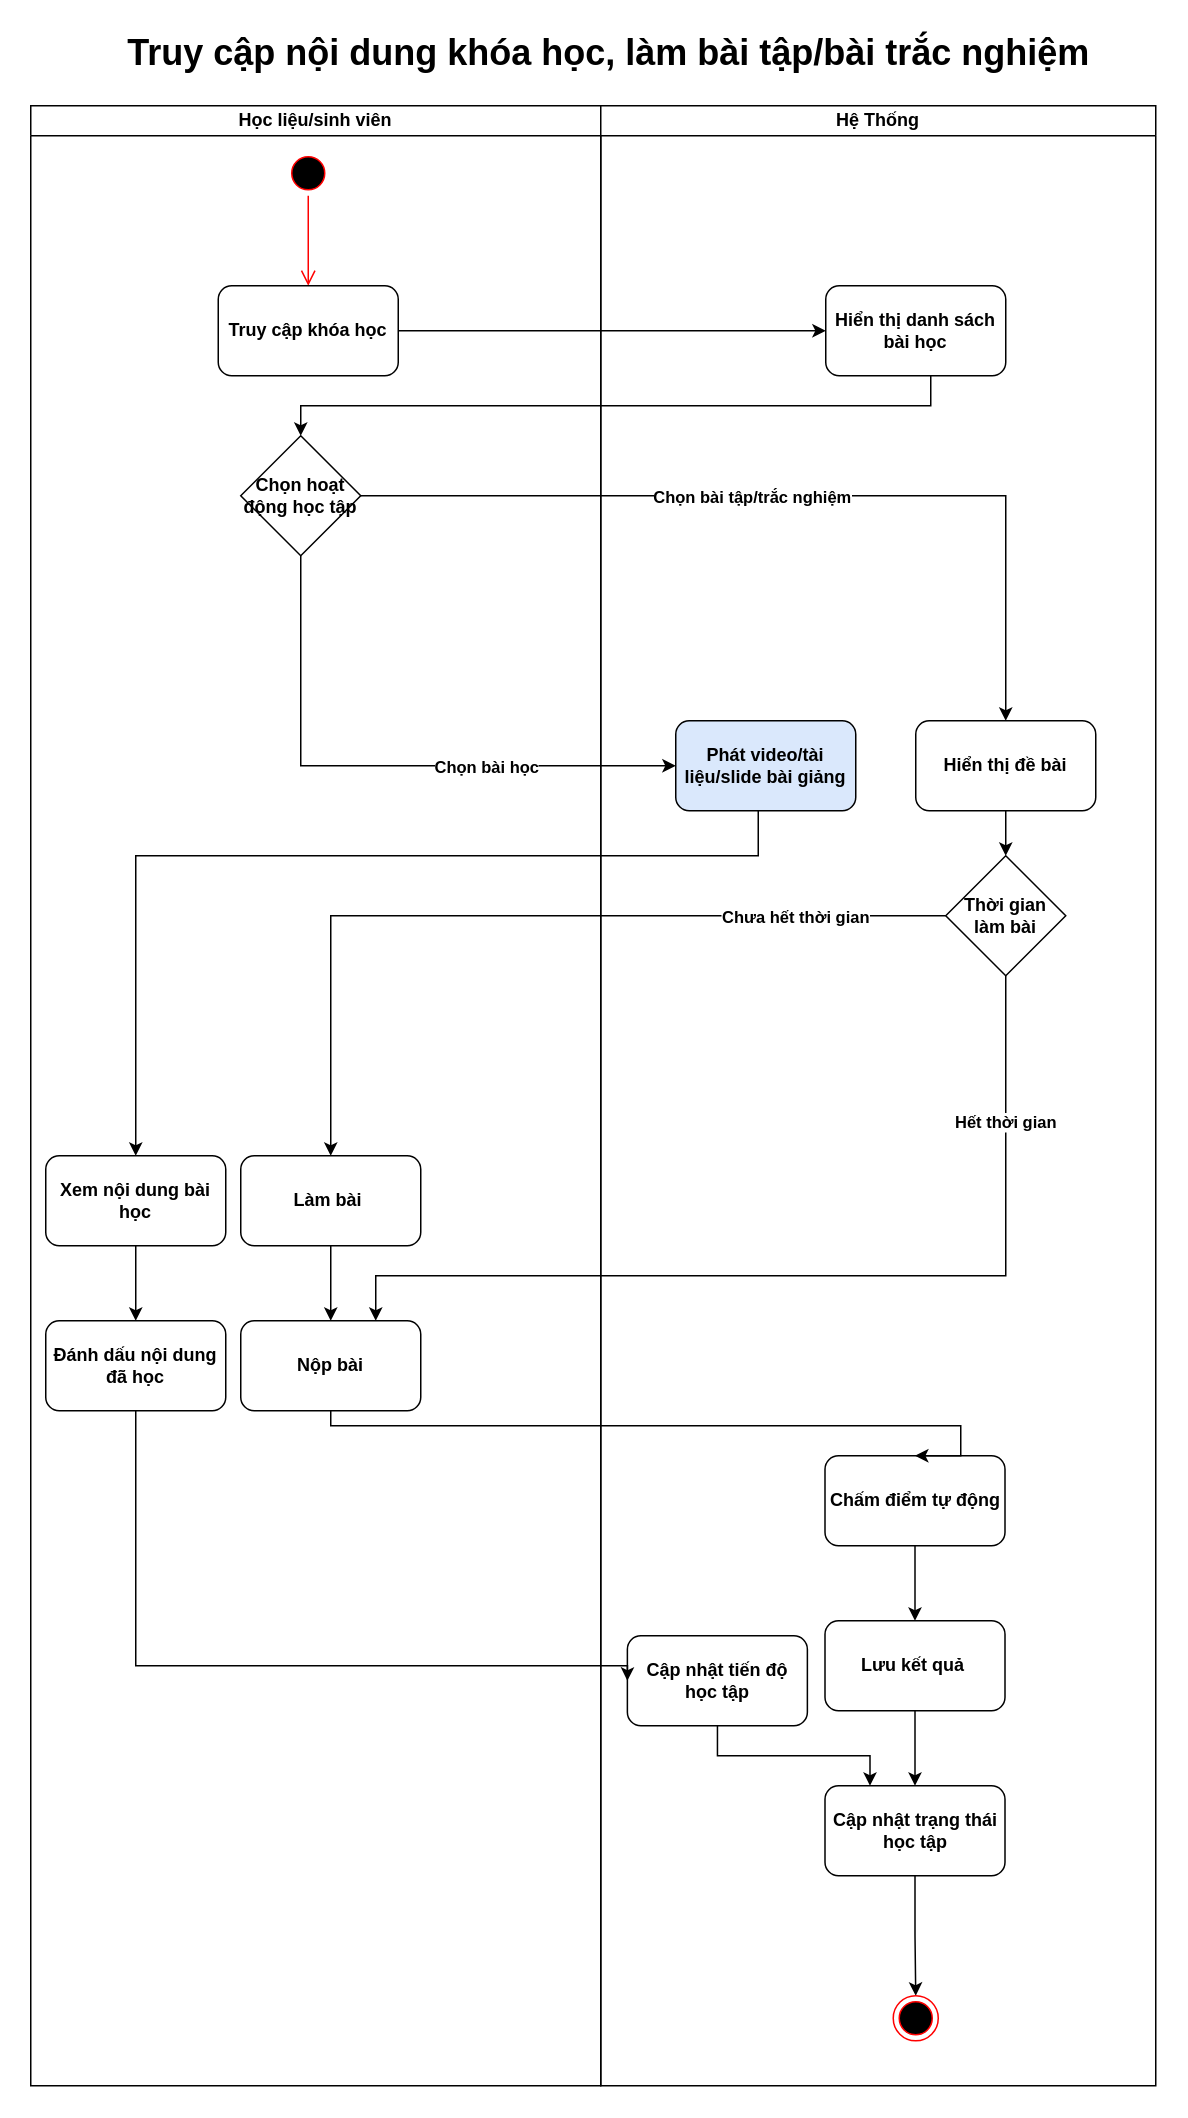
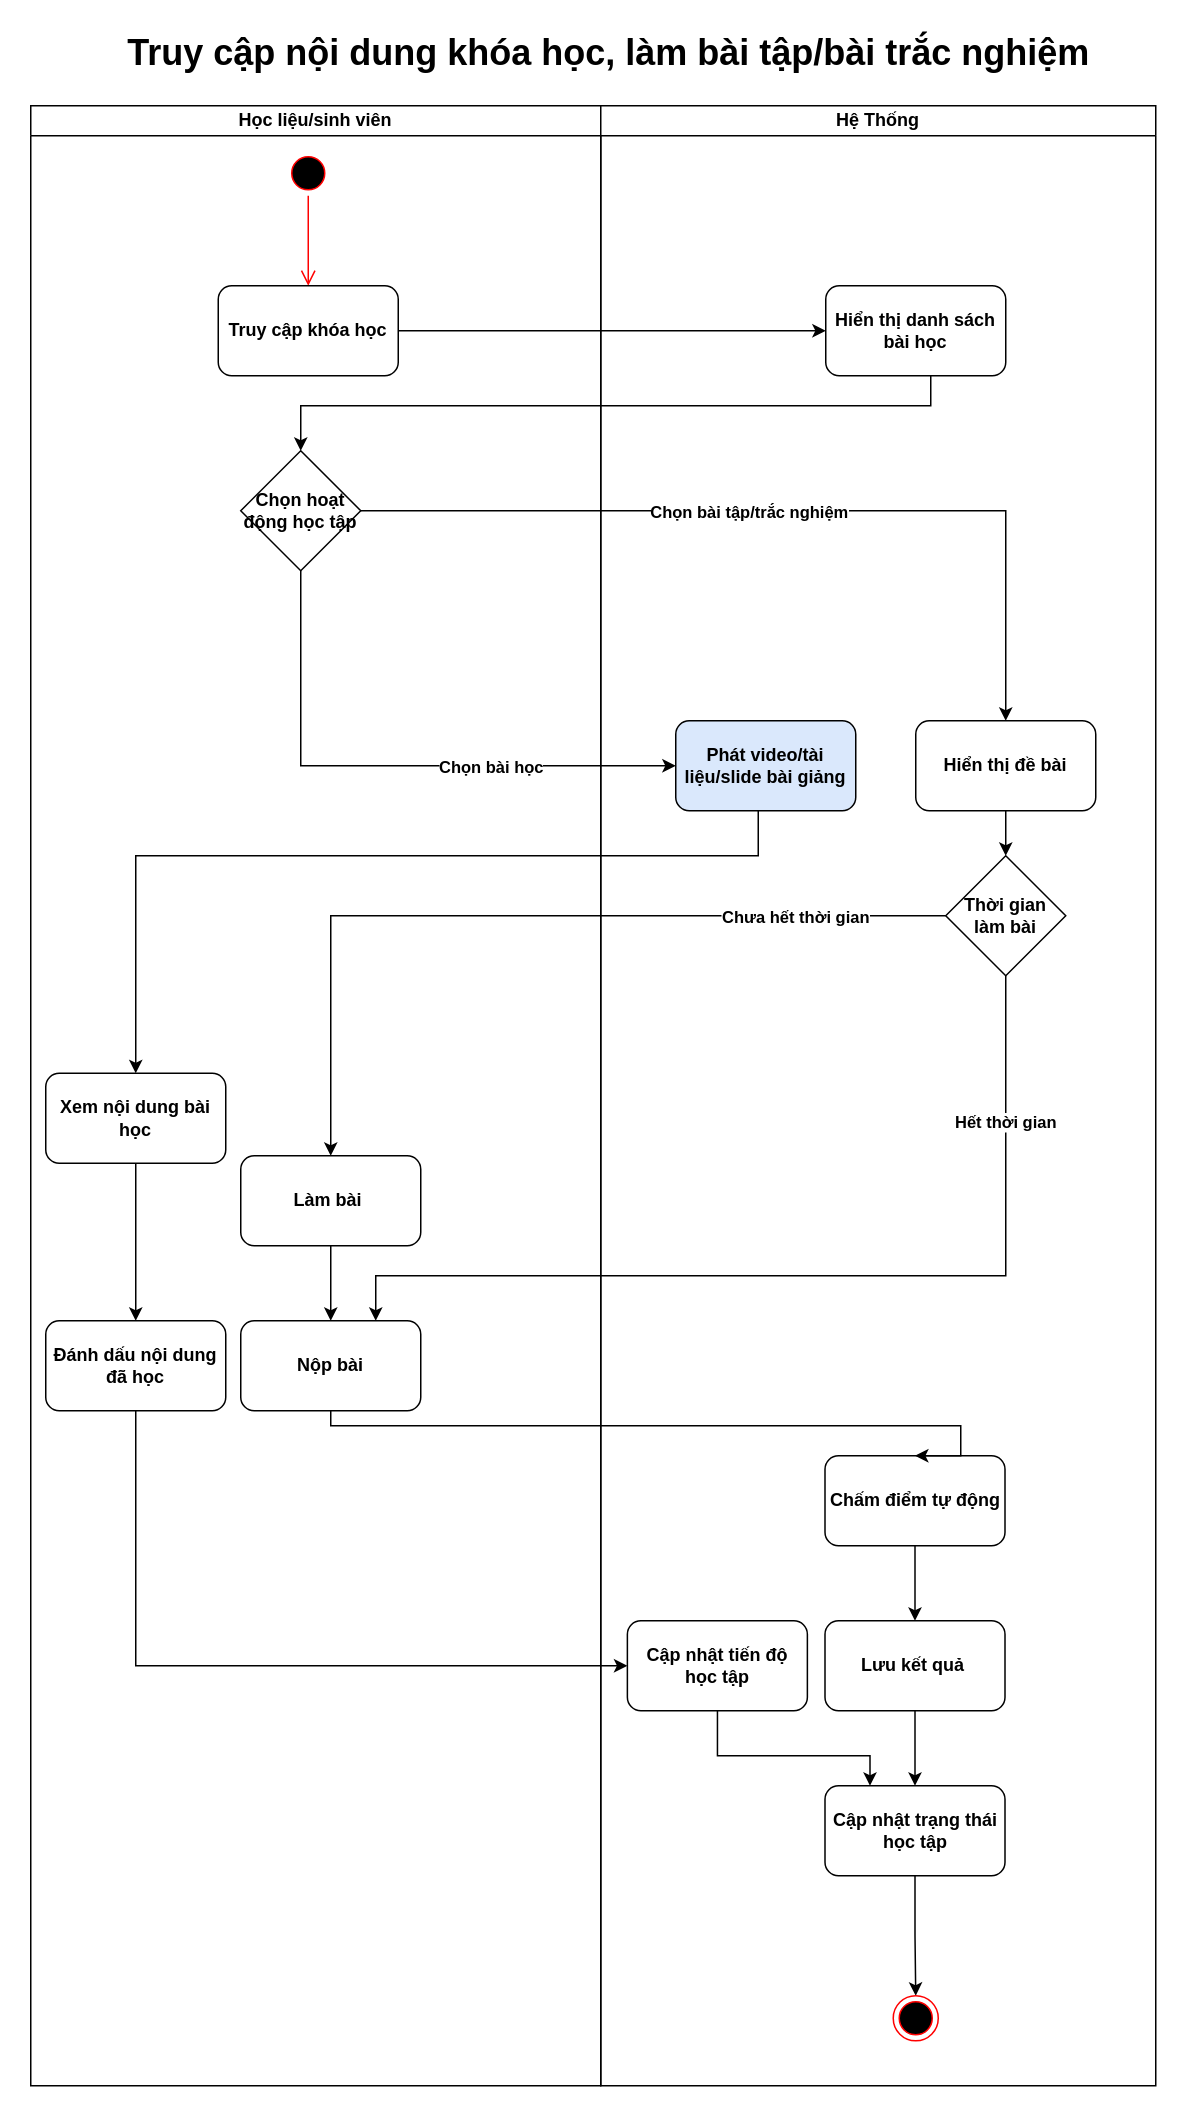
node "Chọn hoạt động học tập": moved (301, 496) -> (301, 511)
node "Xem nội dung bài học": moved (136, 1201) -> (136, 1118)
node "Cập nhật tiến độ học tập": moved (717, 1681) -> (717, 1666)
